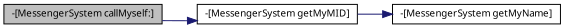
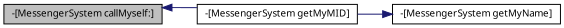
edge "-[MessengerSystem callMyself:]" -> "-[MessengerSystem getMyMID]": reversed
